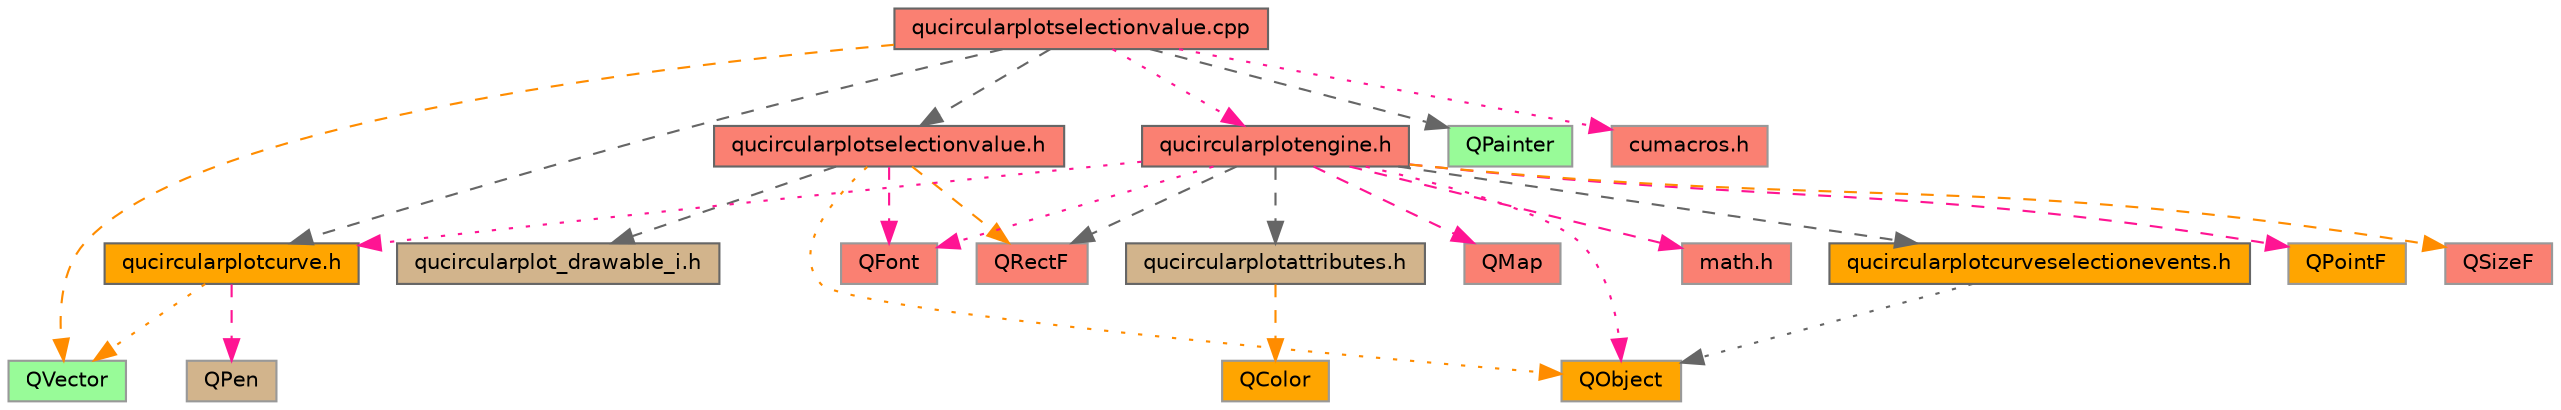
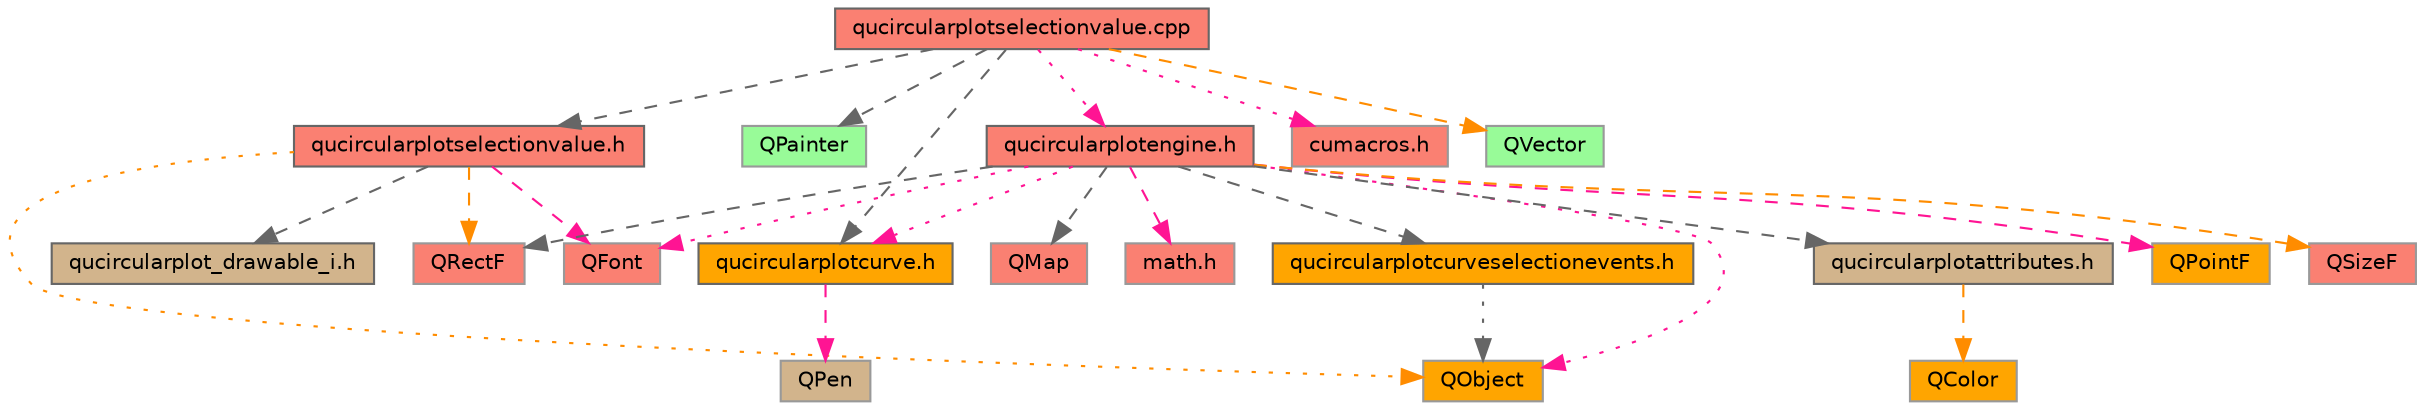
edge "qucircularplotengine.h" -> "QMap": color deeppink -> gray40
edge "qucircularplotcurve.h" -> "QVector": removed
